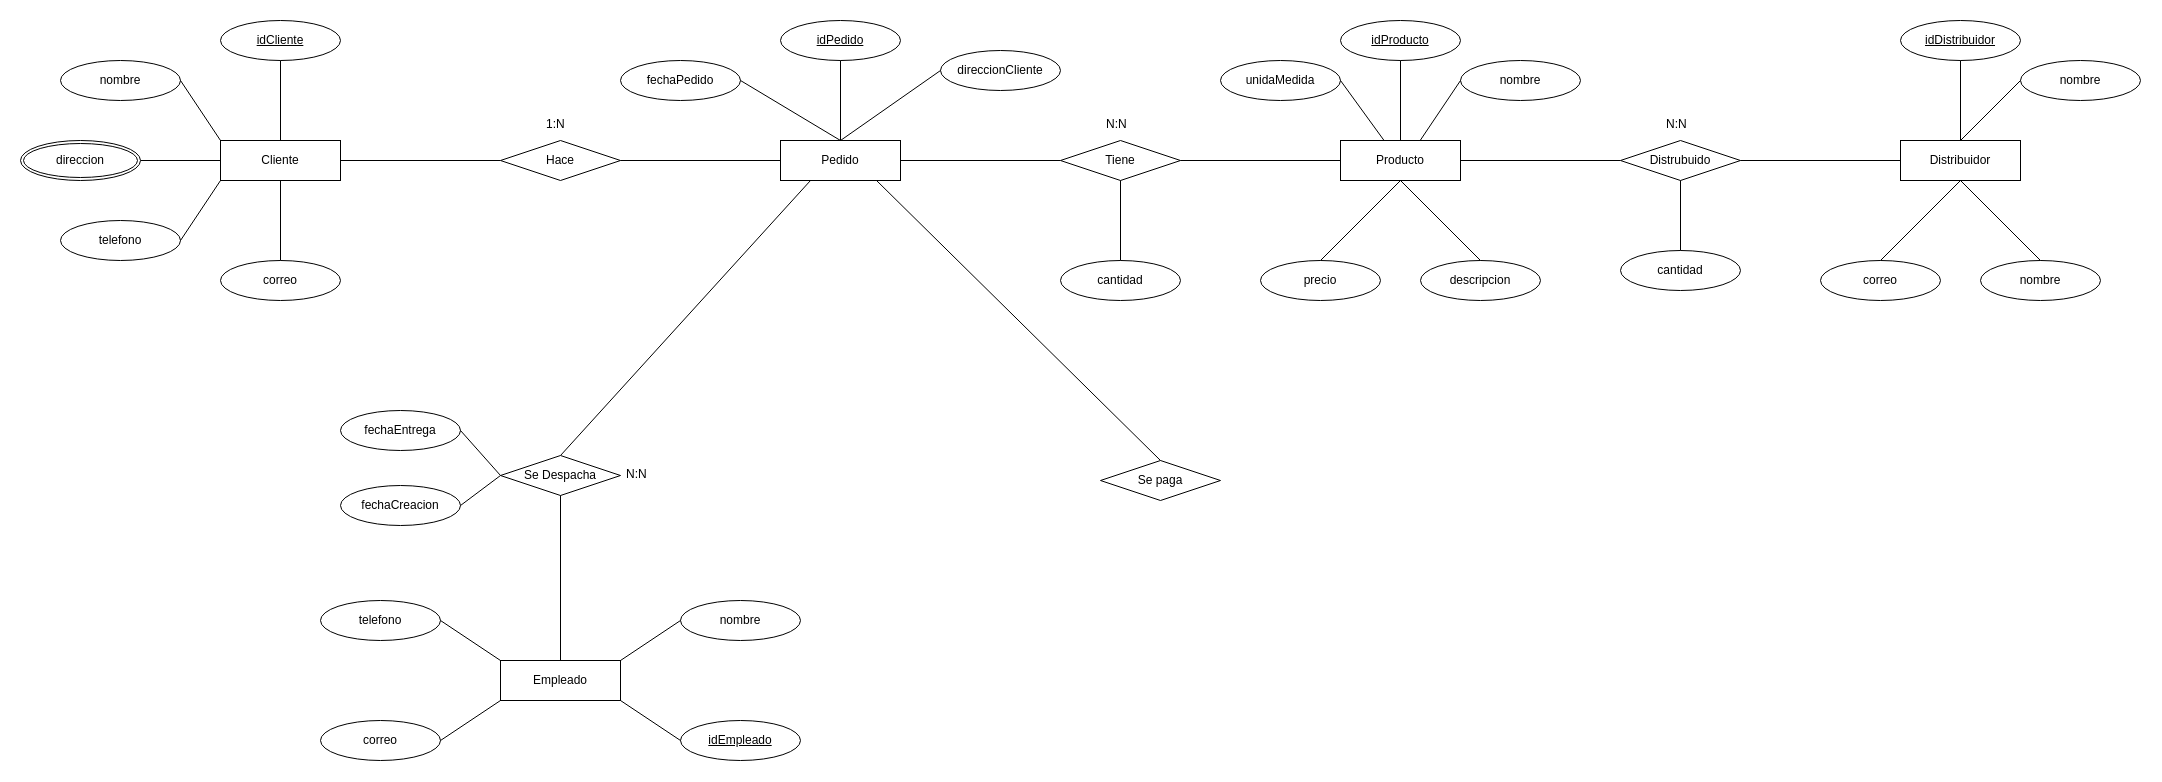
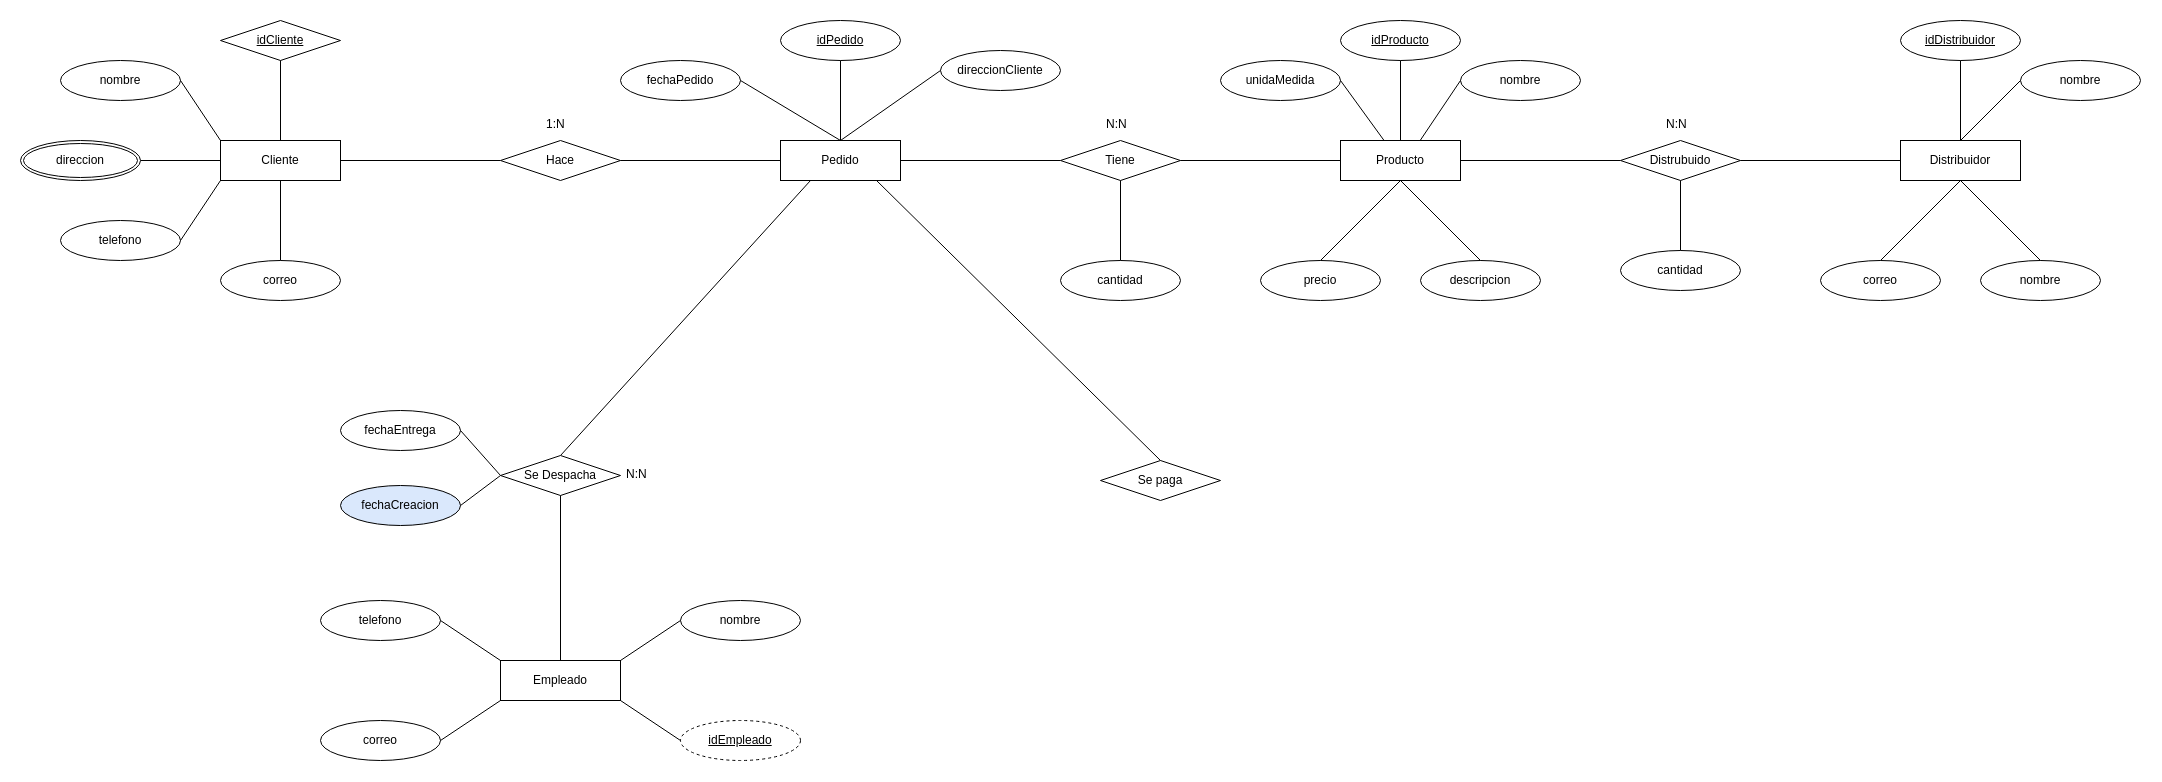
node "idCliente": shape ellipse -> diamond
node "fechaCreacion": fillcolor #ffffff -> #dae8fc
node "idEmpleado": style solid -> dashed
